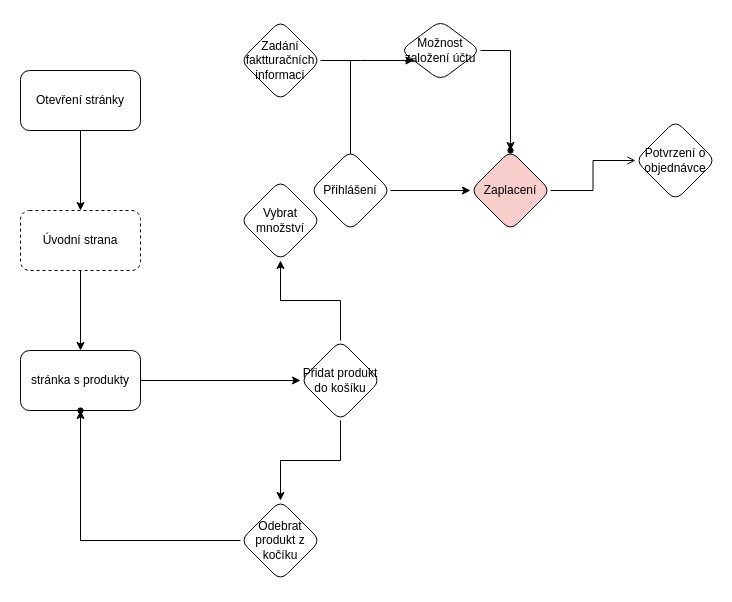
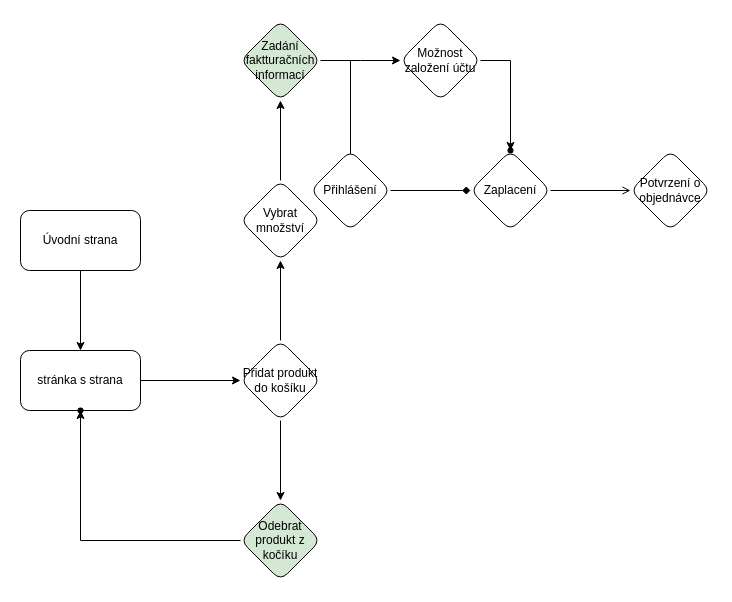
node "Možnost založení účtu": size 80x60 -> 80x80
node "Zadání faktturačních informací": fillcolor #ffffff -> #d5e8d4
node "Otevření stránky": removed
edge "Vybrat množství" -> "Zadání faktturačních informací": added
node "Potvrzení o objednávce": moved (676, 161) -> (671, 191)
edge "Otevření stránky" -> "Úvodní strana": removed
edge "Přihlášení" -> "Zaplacení": arrowhead classic -> diamond
node "Zaplacení": fillcolor #f8cecc -> #ffffff
node "Úvodní strana": style dashed -> solid
node "stránka s produkty": label "stránka s produkty" -> "stránka s strana"
node "Přidat produkt do košíku": moved (341, 381) -> (281, 381)
node "Odebrat produkt z kočíku": fillcolor #ffffff -> #d5e8d4
